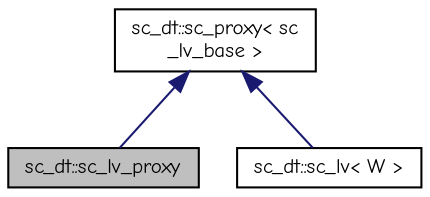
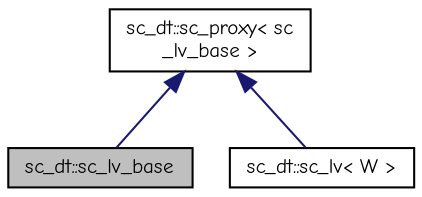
node "sc_dt::sc_lv_proxy": label "sc_dt::sc_lv_proxy" -> "sc_dt::sc_lv_base"
